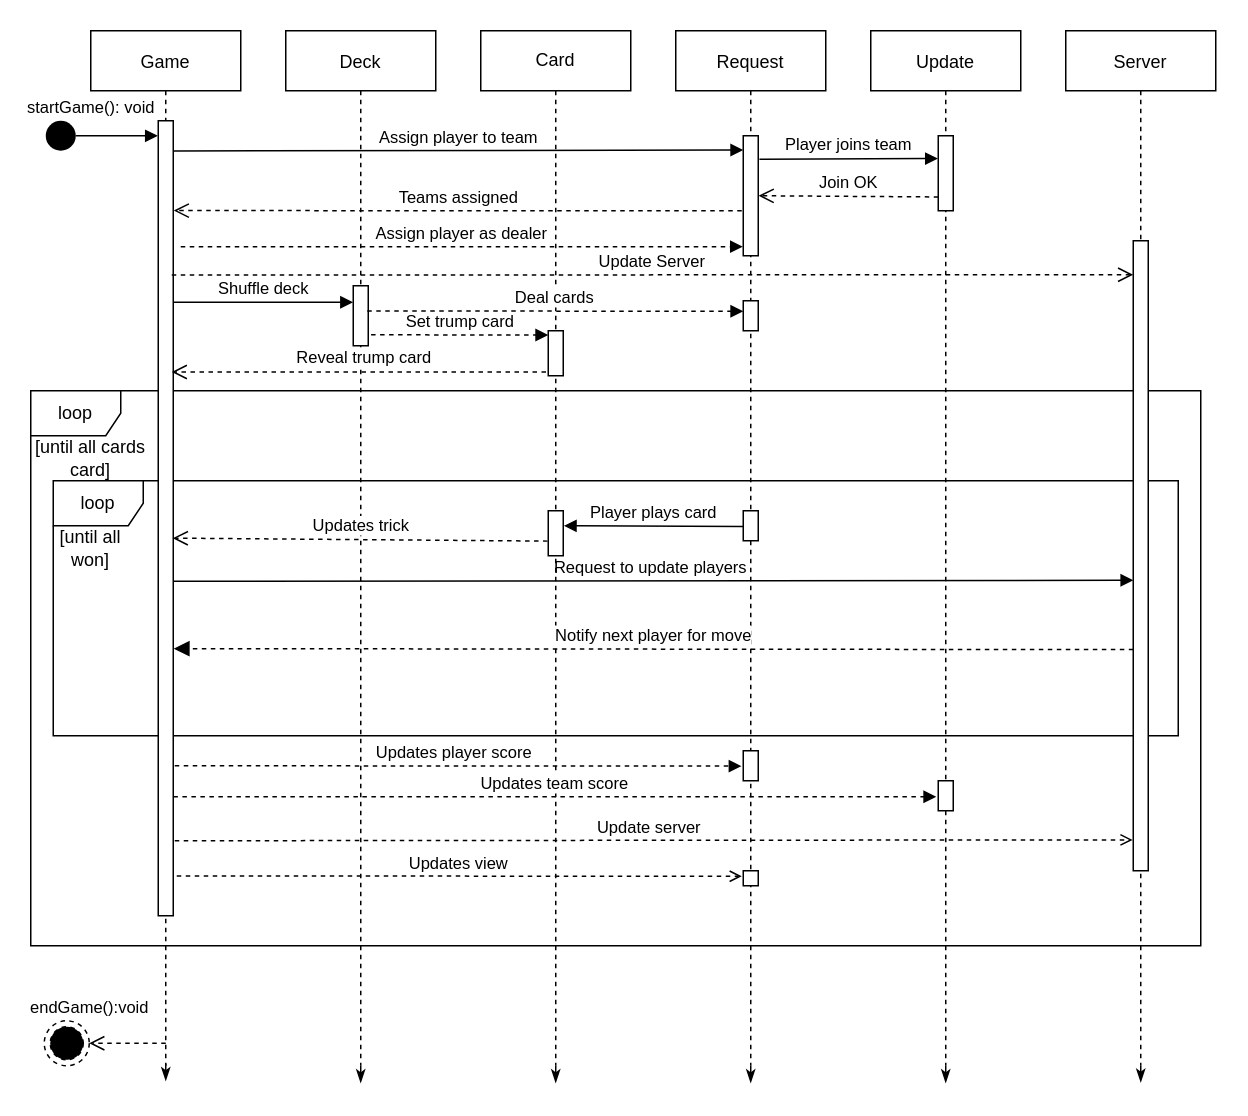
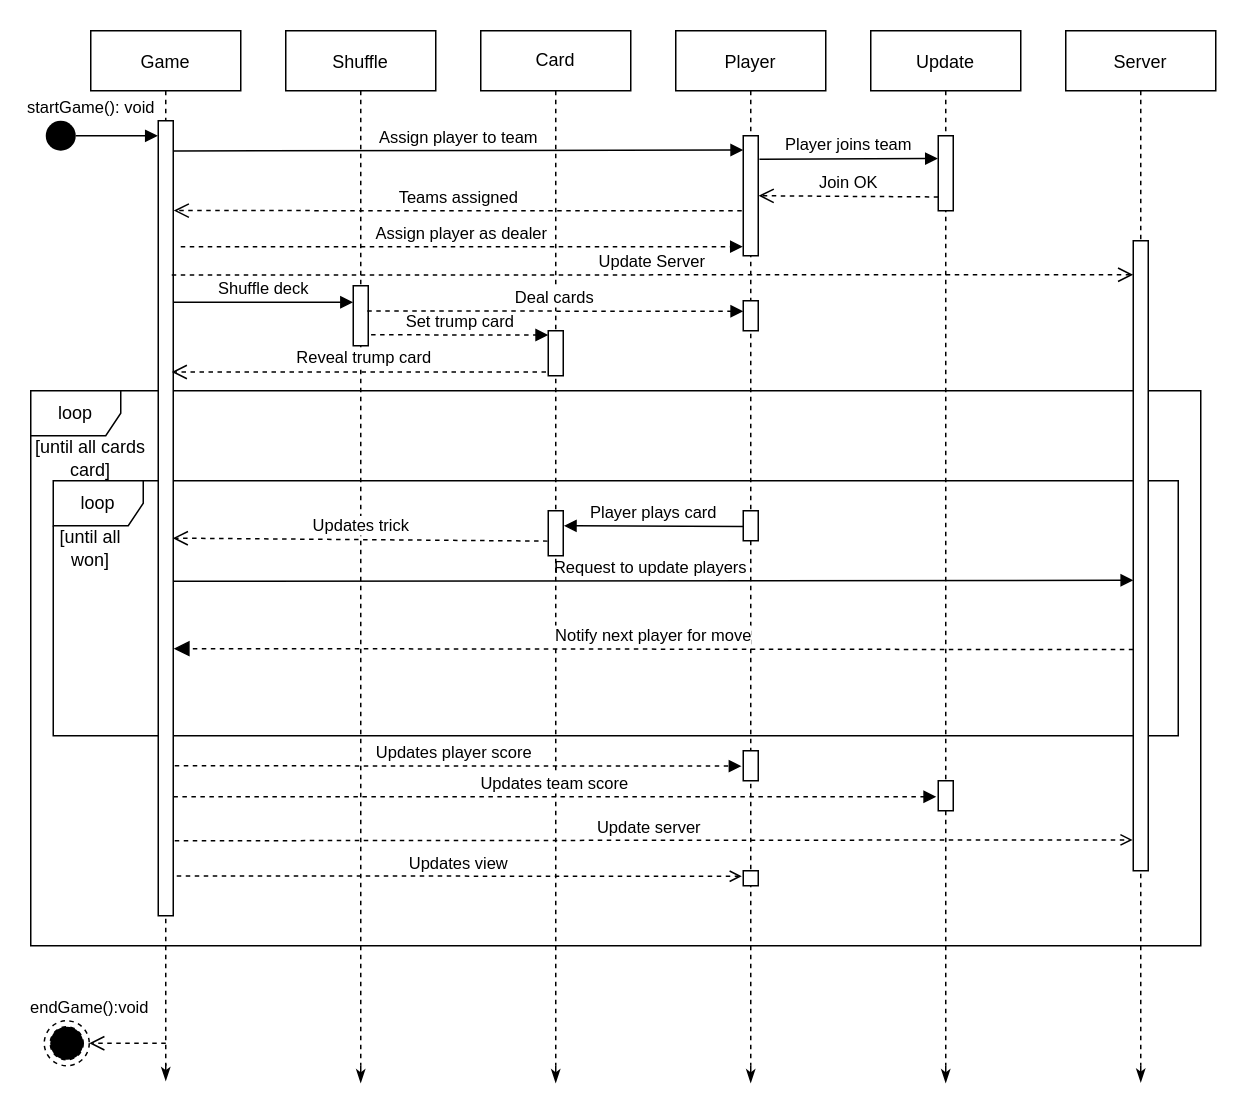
node "Deck": label "Deck" -> "Shuffle"
node "Request": label "Request" -> "Player"
